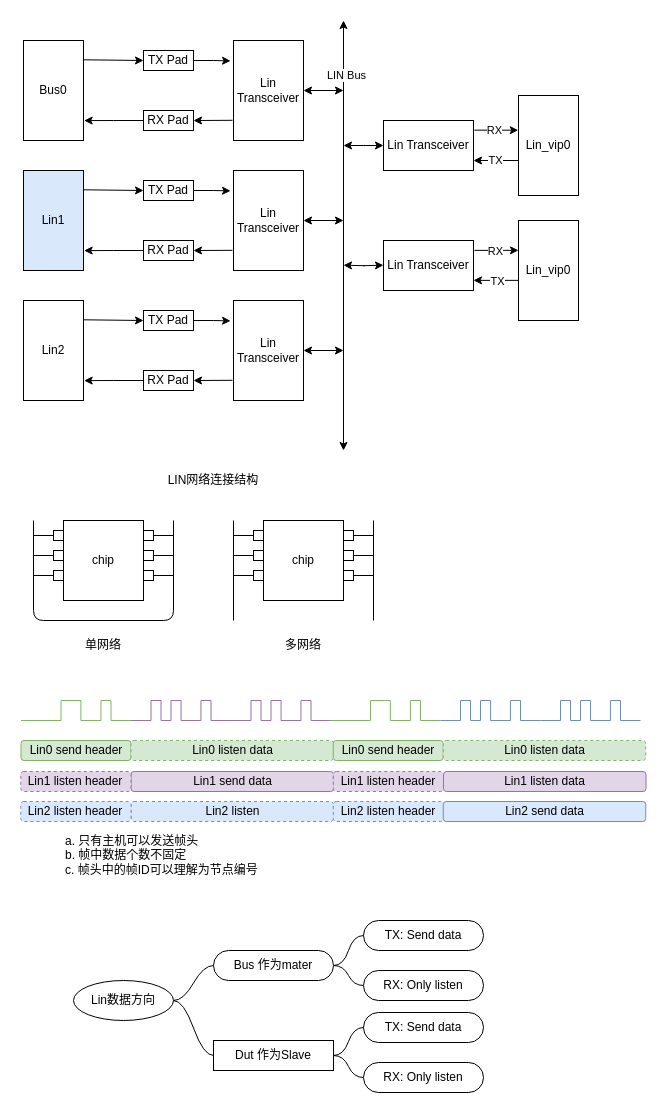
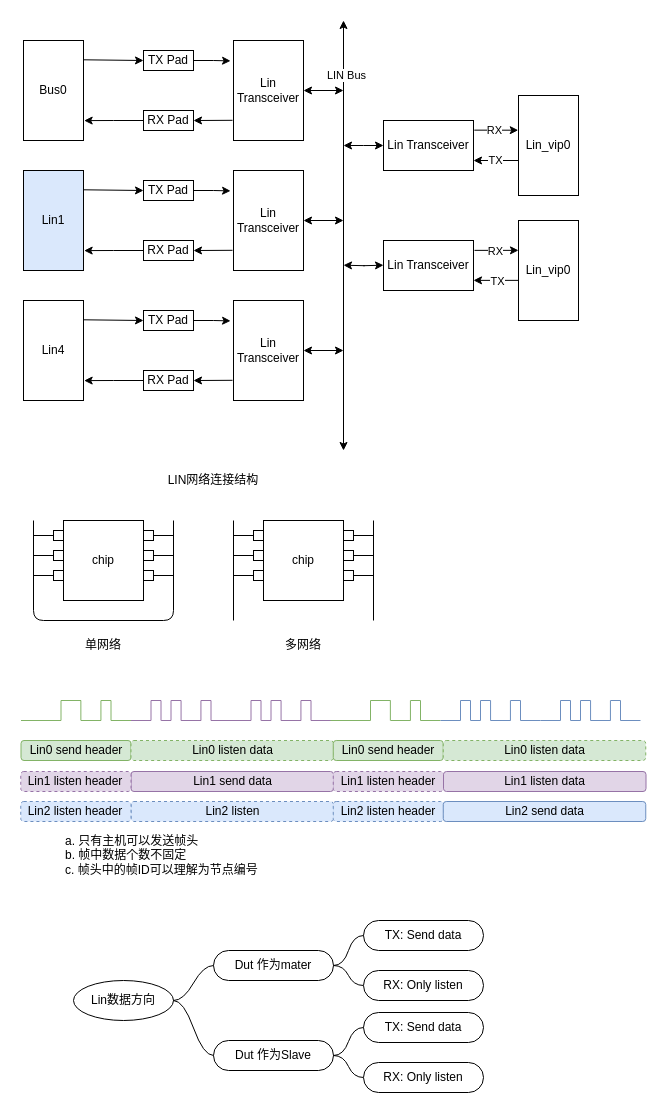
node "Lin2": label "Lin2" -> "Lin4"
node "Bus 作为mater": label "Bus 作为mater" -> "Dut 作为mater"
node "Dut 作为Slave": shape rectangle -> rounded rectangle
